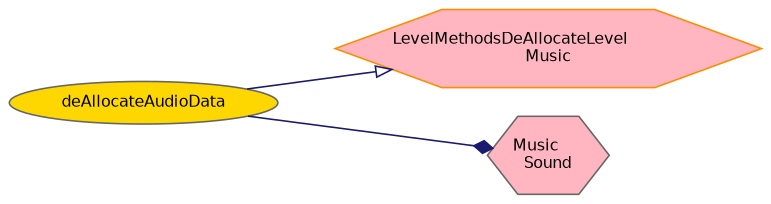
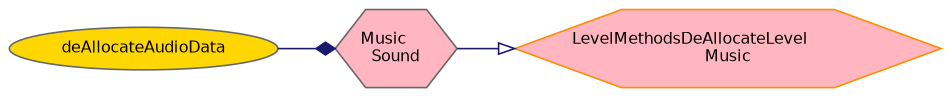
edge "deAllocateAudioData" -> "LevelMethodsDeAllocateLevel Music": now "Music Sound" -> "LevelMethodsDeAllocateLevel Music"
